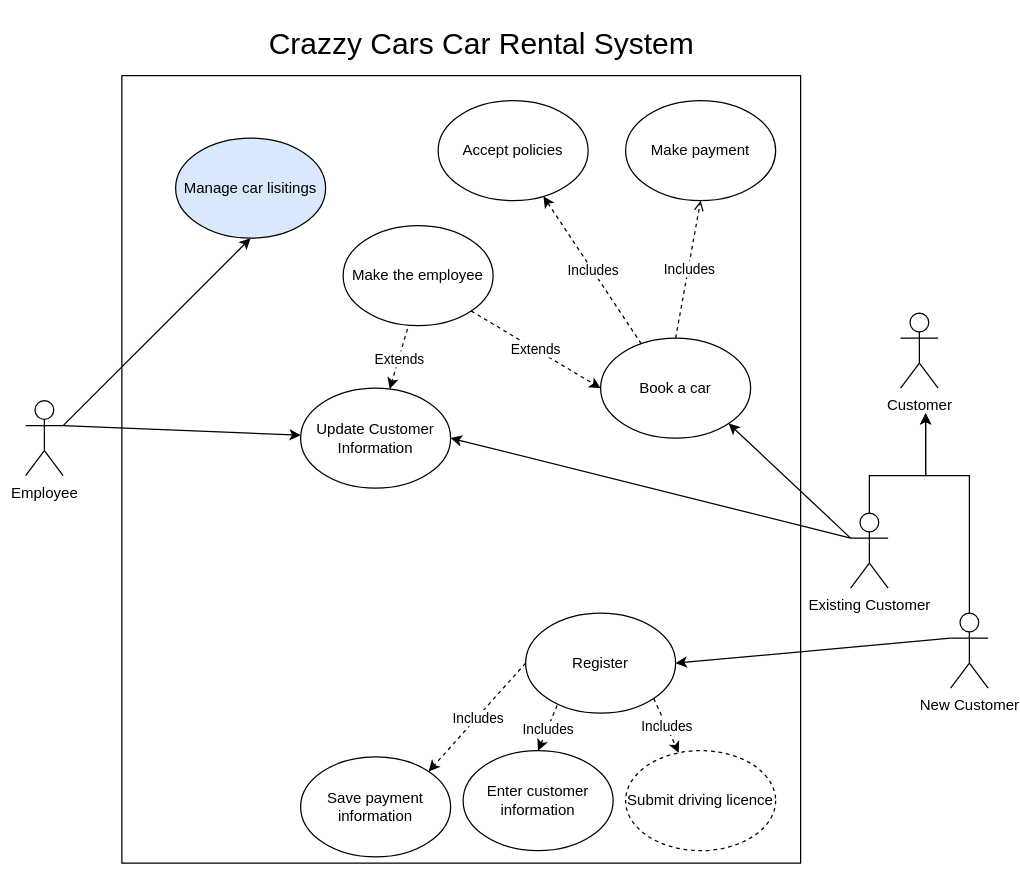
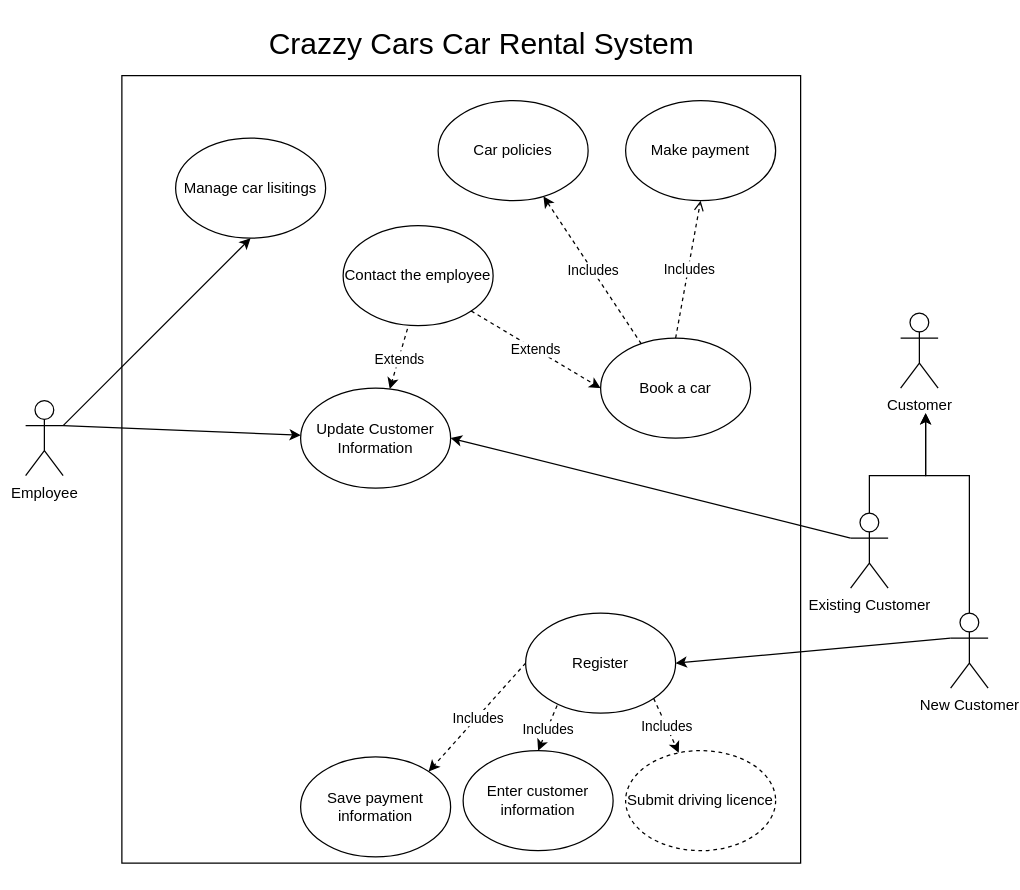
node "Accept policies": label "Accept policies" -> "Car policies"
node "Manage car lisitings": fillcolor #dae8fc -> #ffffff
node "Make the employee": label "Make the employee" -> "Contact the employee"
edge "Existing Customer" -> "Book a car": removed
